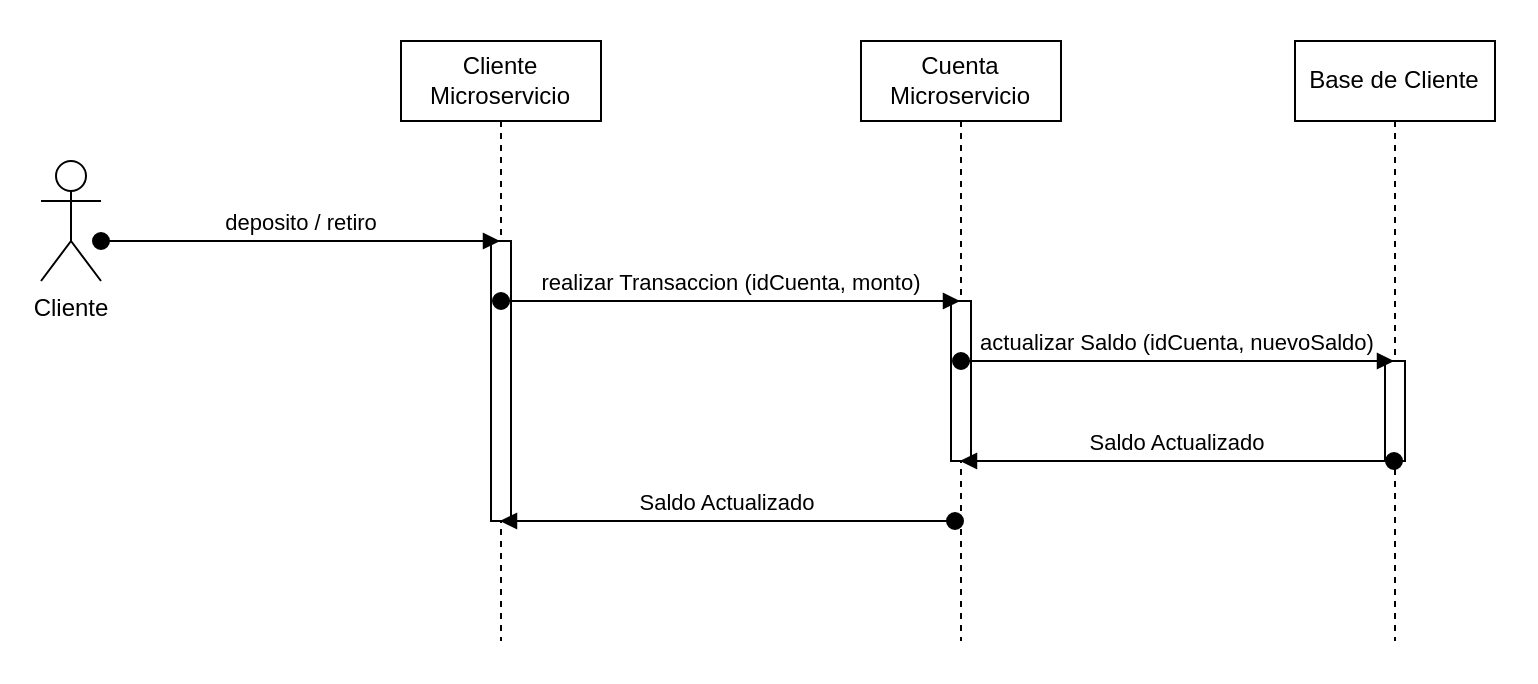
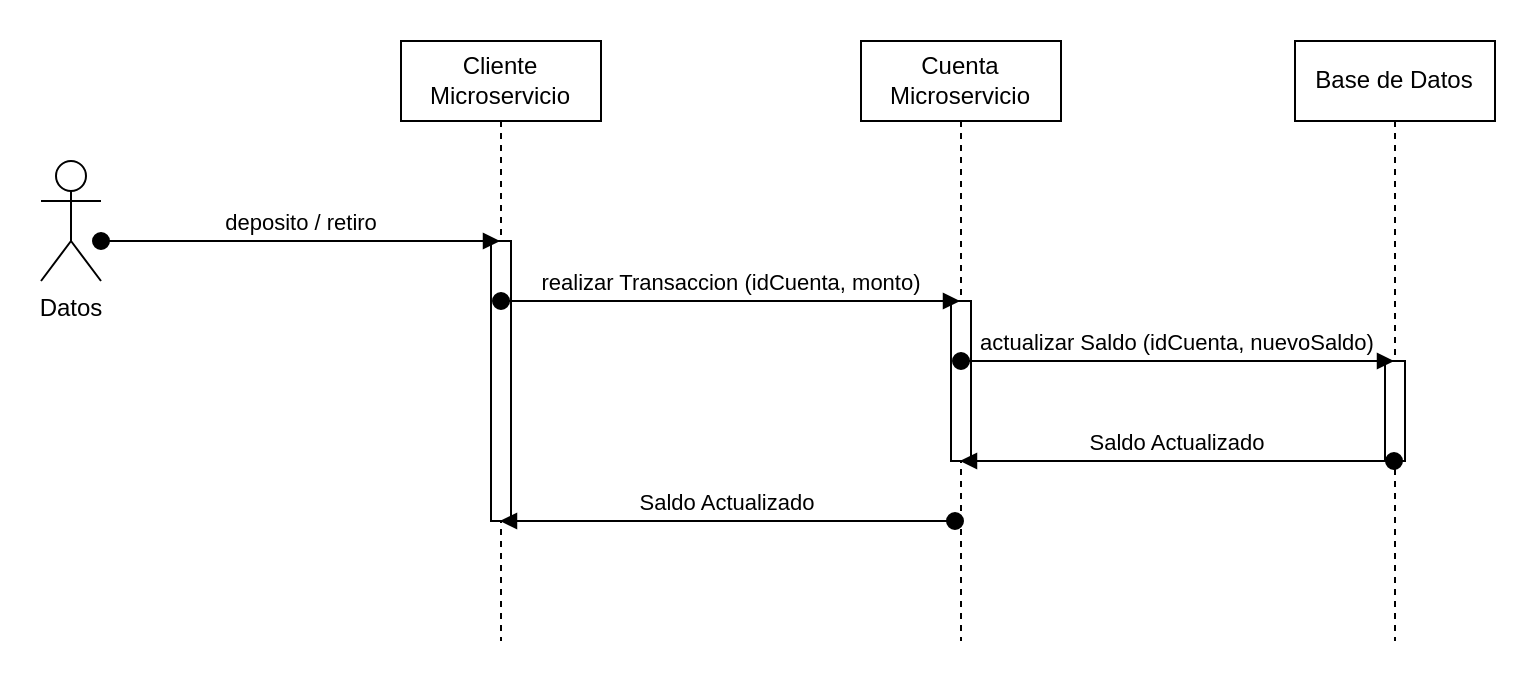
node "Base de Cliente": label "Base de Cliente" -> "Base de Datos"
node "Cliente": label "Cliente" -> "Datos"
